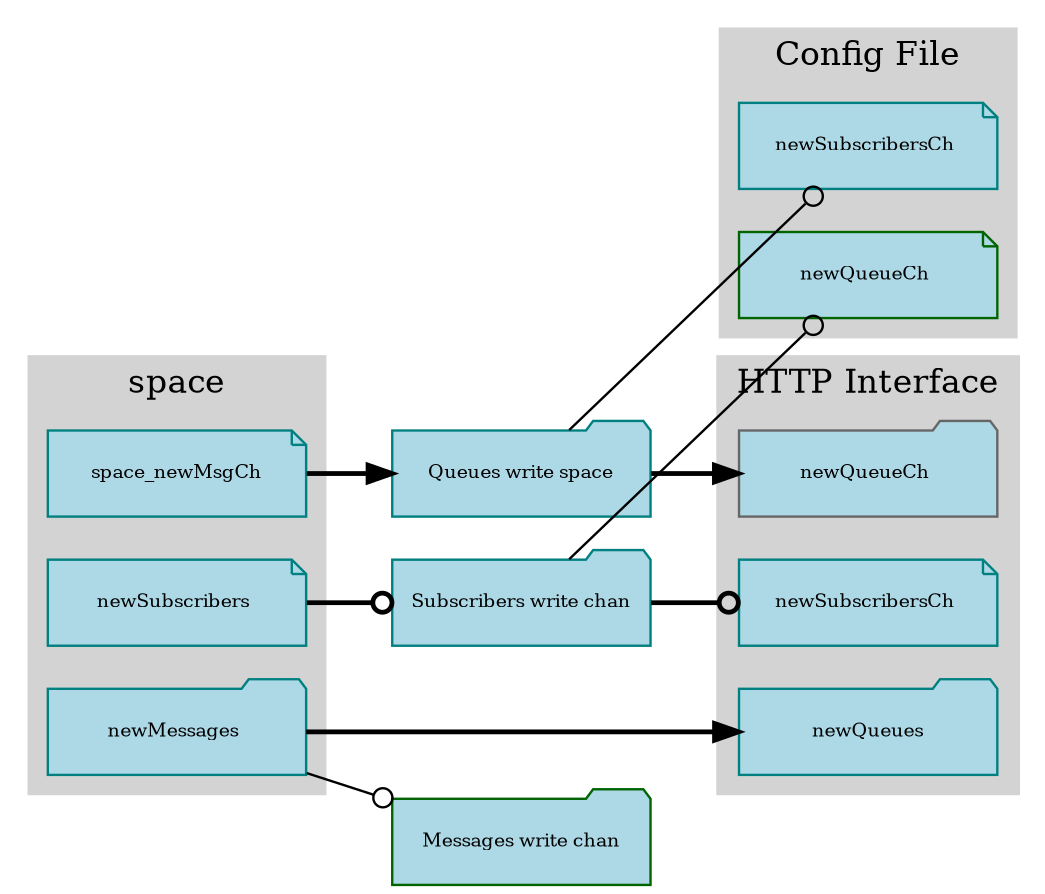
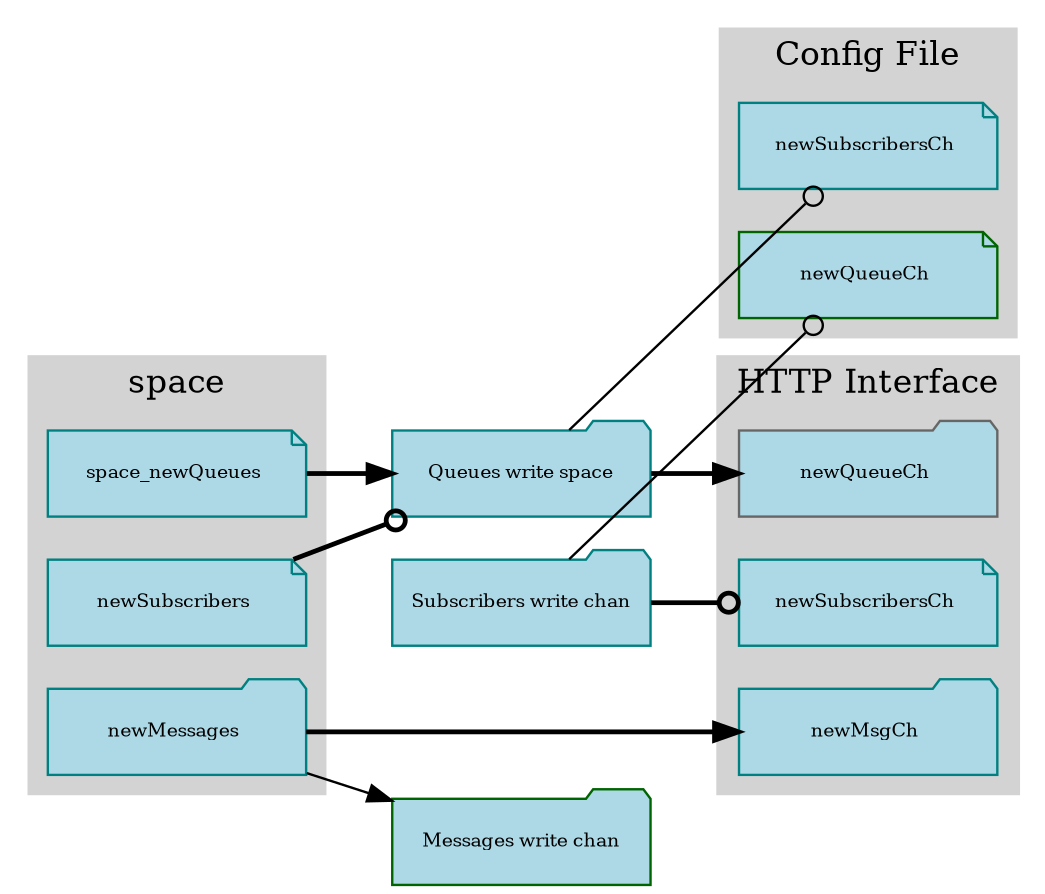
node "space_newMsgCh": label "space_newMsgCh" -> "space_newQueues"
edge "newSubscribers" -> "Subscribers write chan": now "newSubscribers" -> "Queues write space"
node "newQueues": label "newQueues" -> "newMsgCh"
edge "newMessages" -> "Messages write chan": arrowhead odot -> normal
